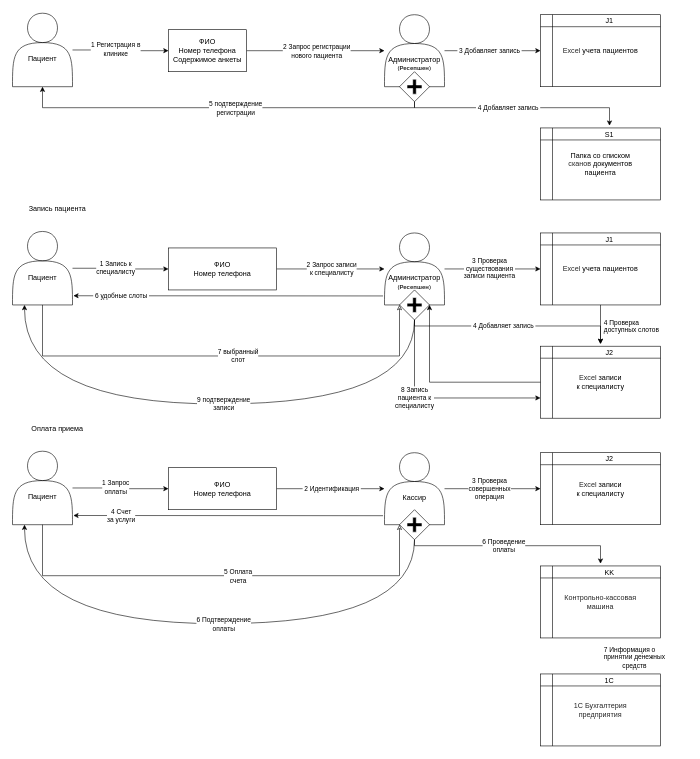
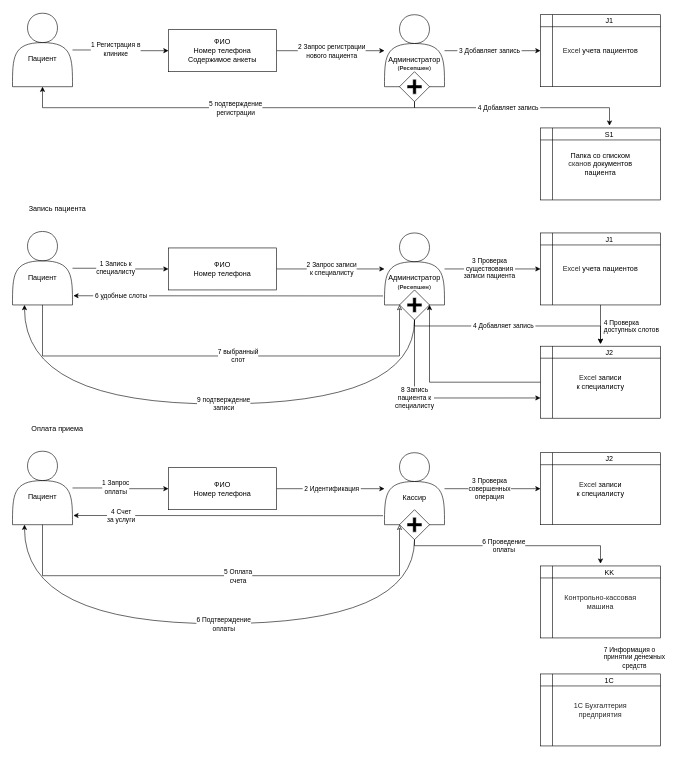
node "ФИО Номер телефона Содержимое анкеты": size 78x42 -> 108x42
